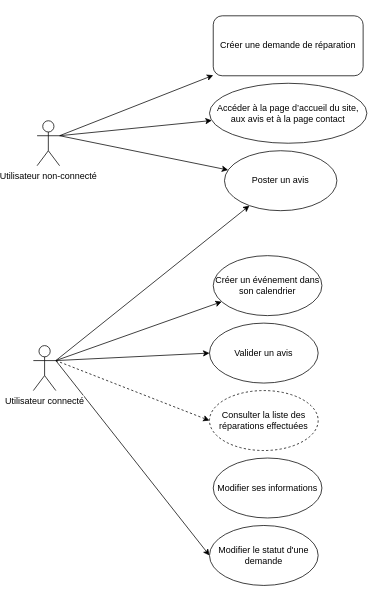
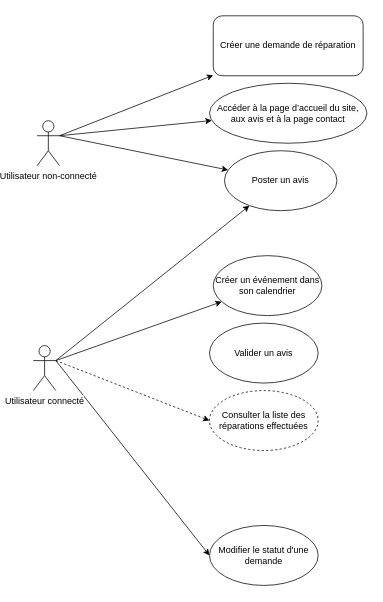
edge "Utilisateur connecté" -> "Valider un avis": removed
node "Modifier ses informations": removed
